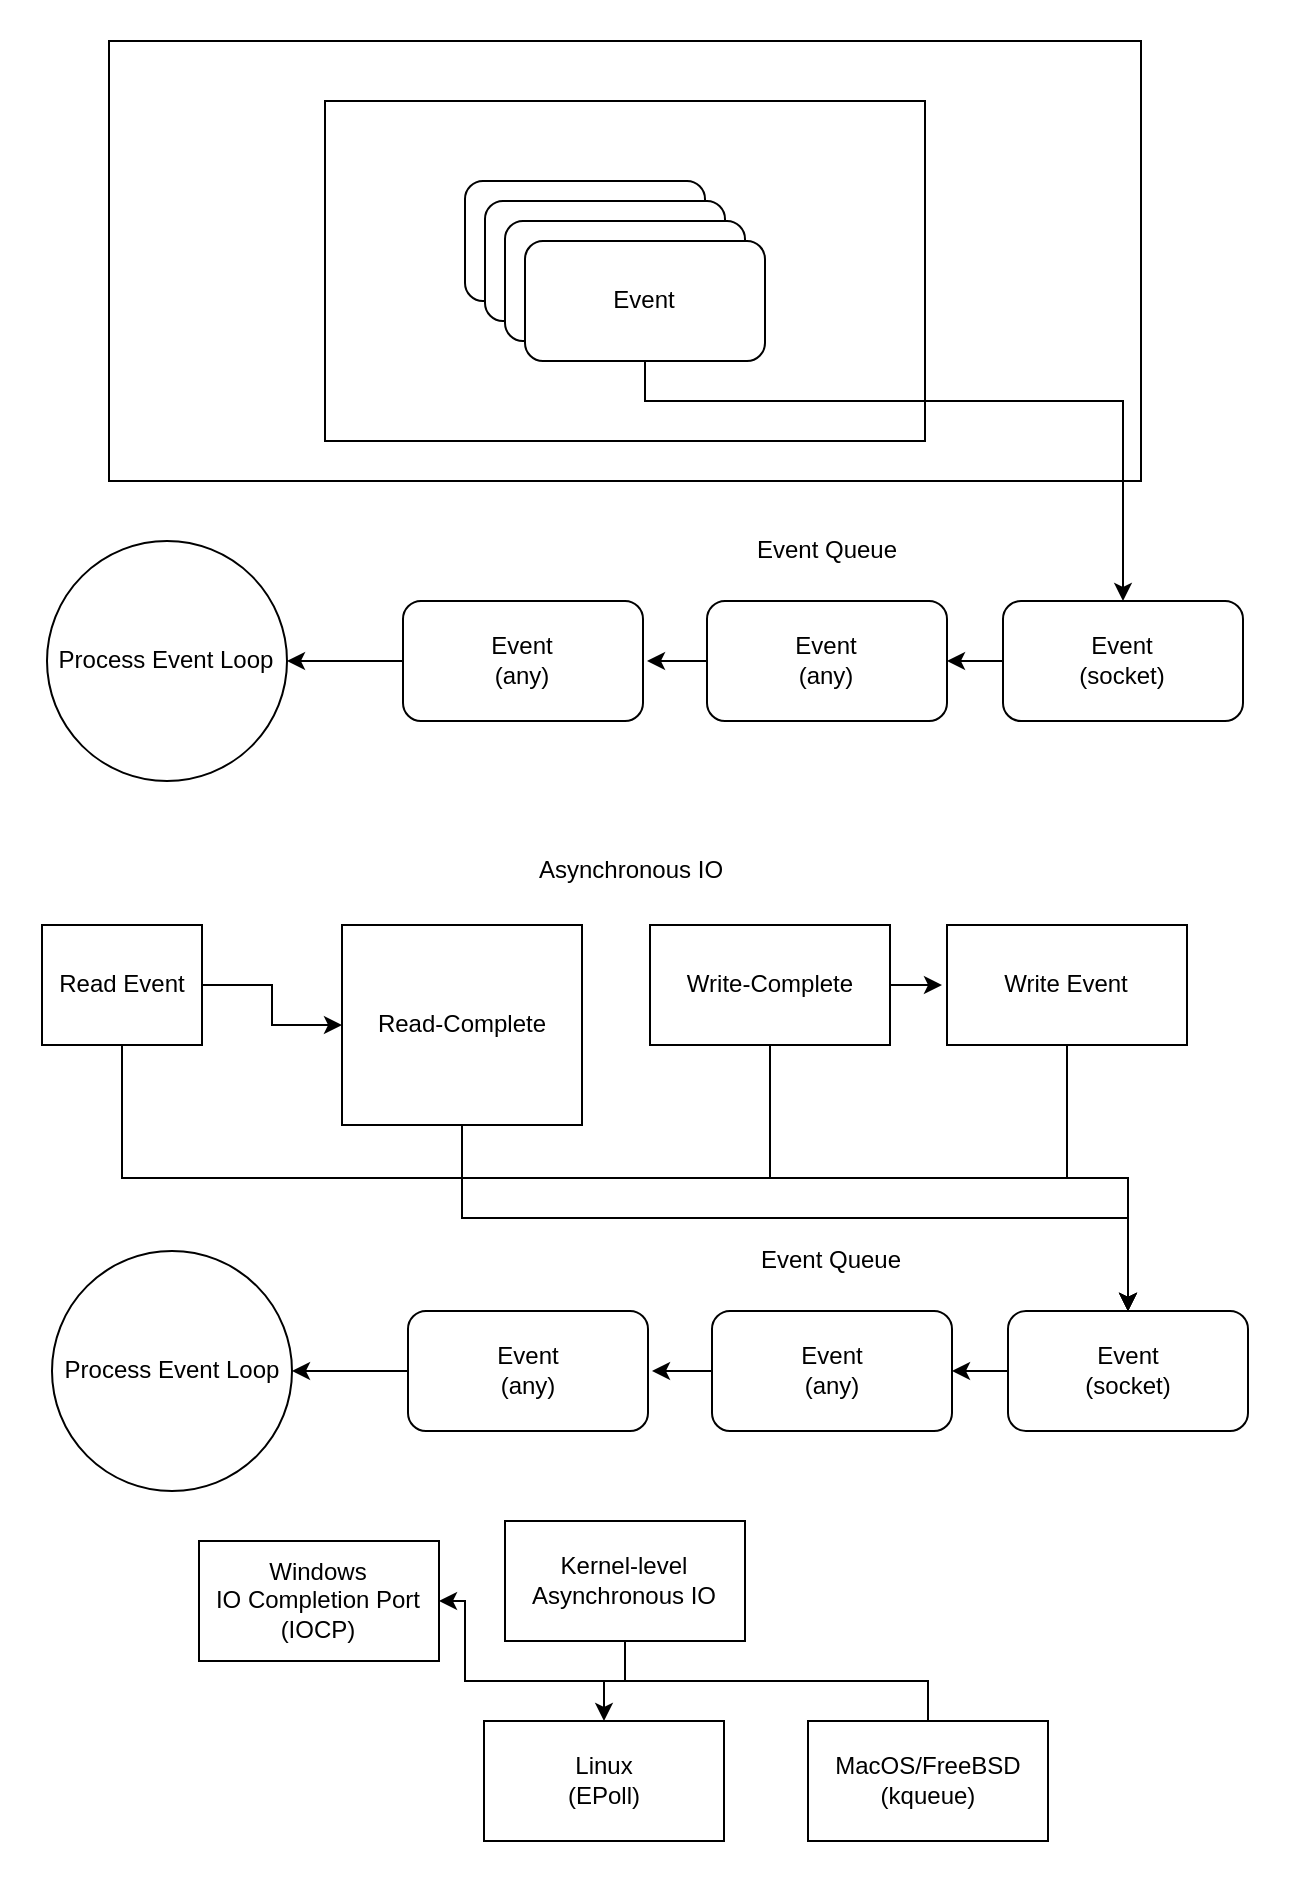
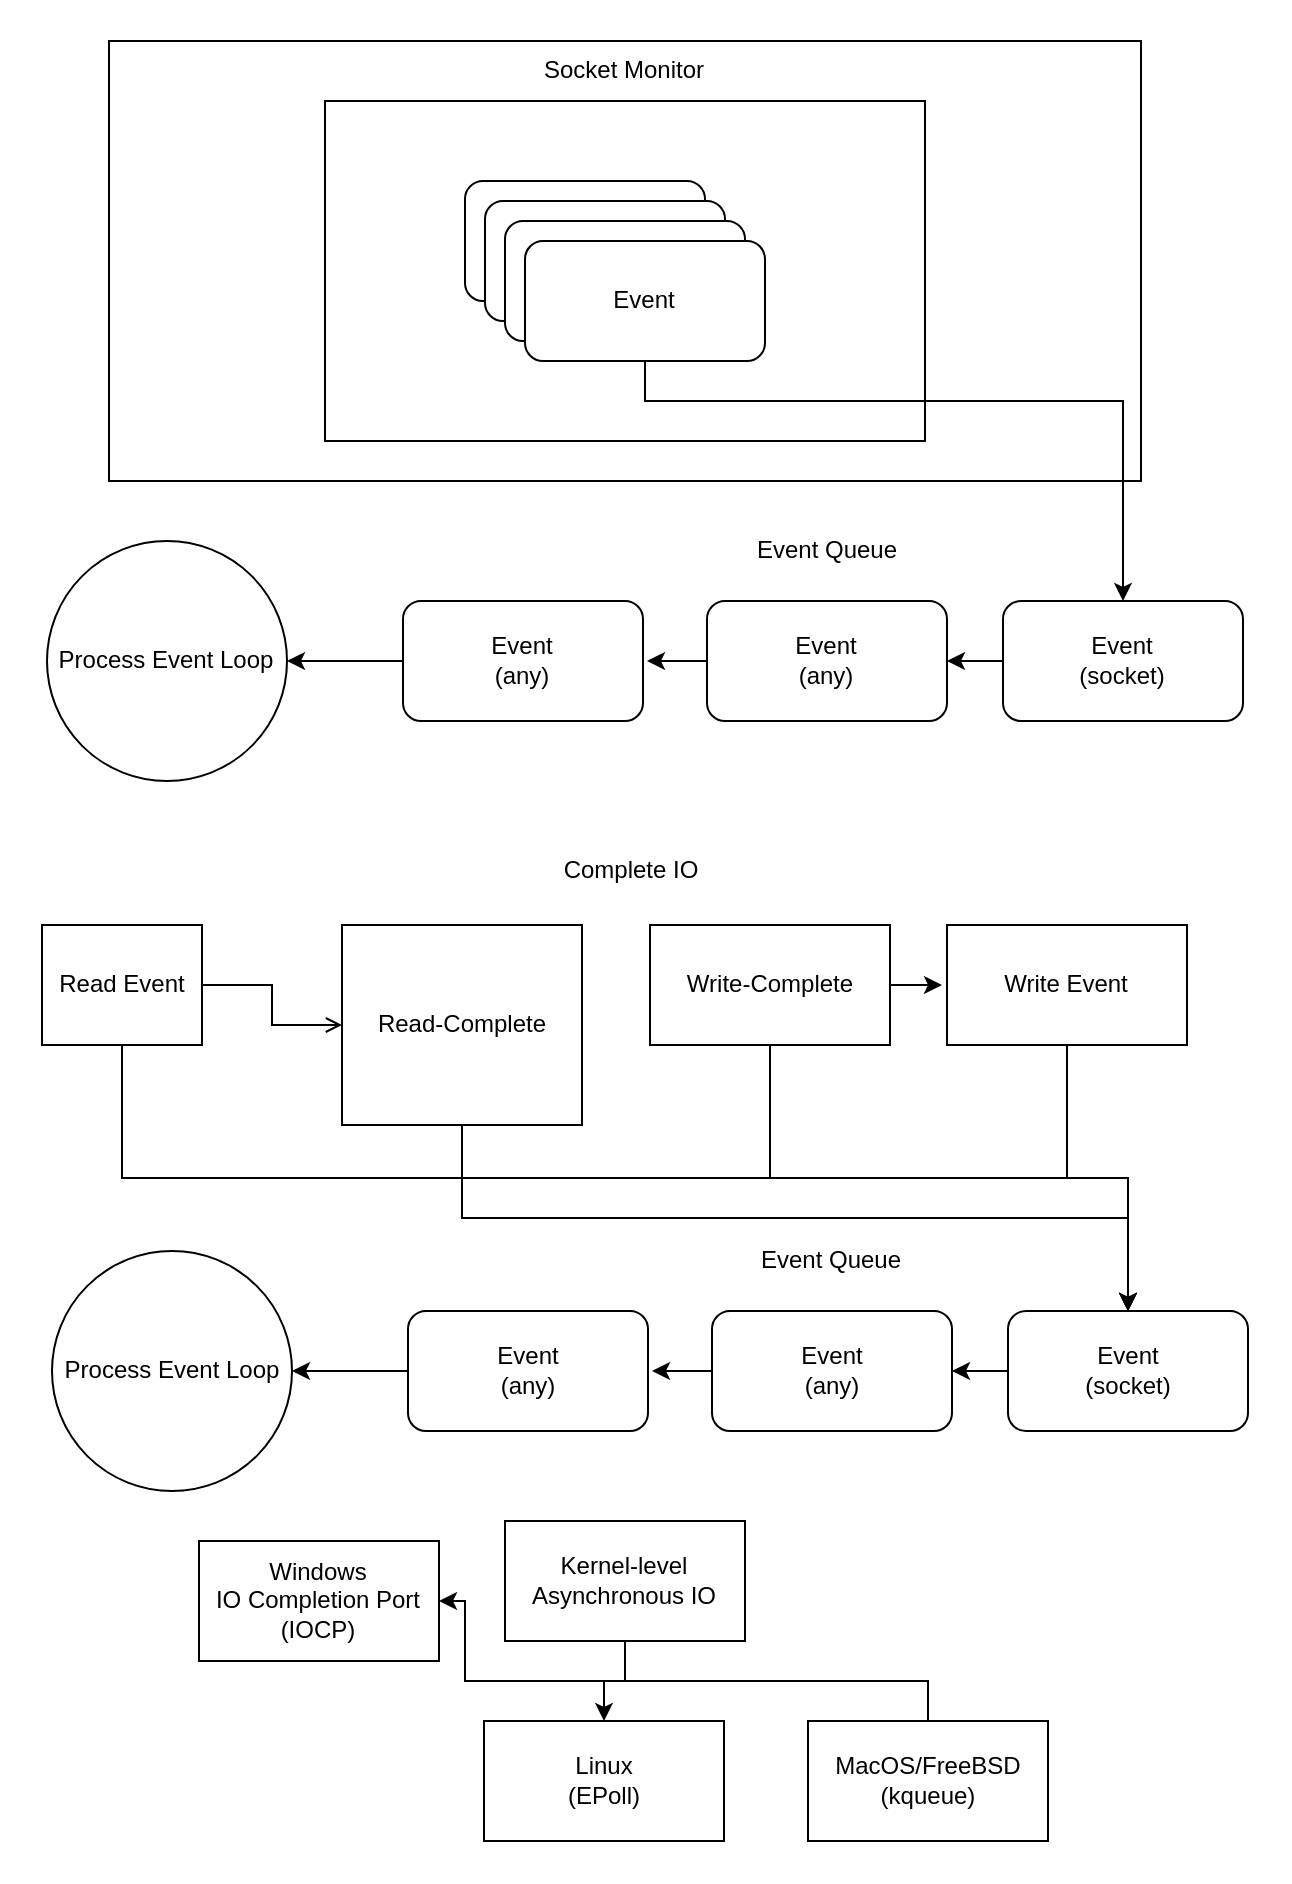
node "Socket Monitor": added
node "Asynchronous IO": label "Asynchronous IO" -> "Complete IO"
edge "Read Event" -> "Read-Complete": arrowhead classic -> open
